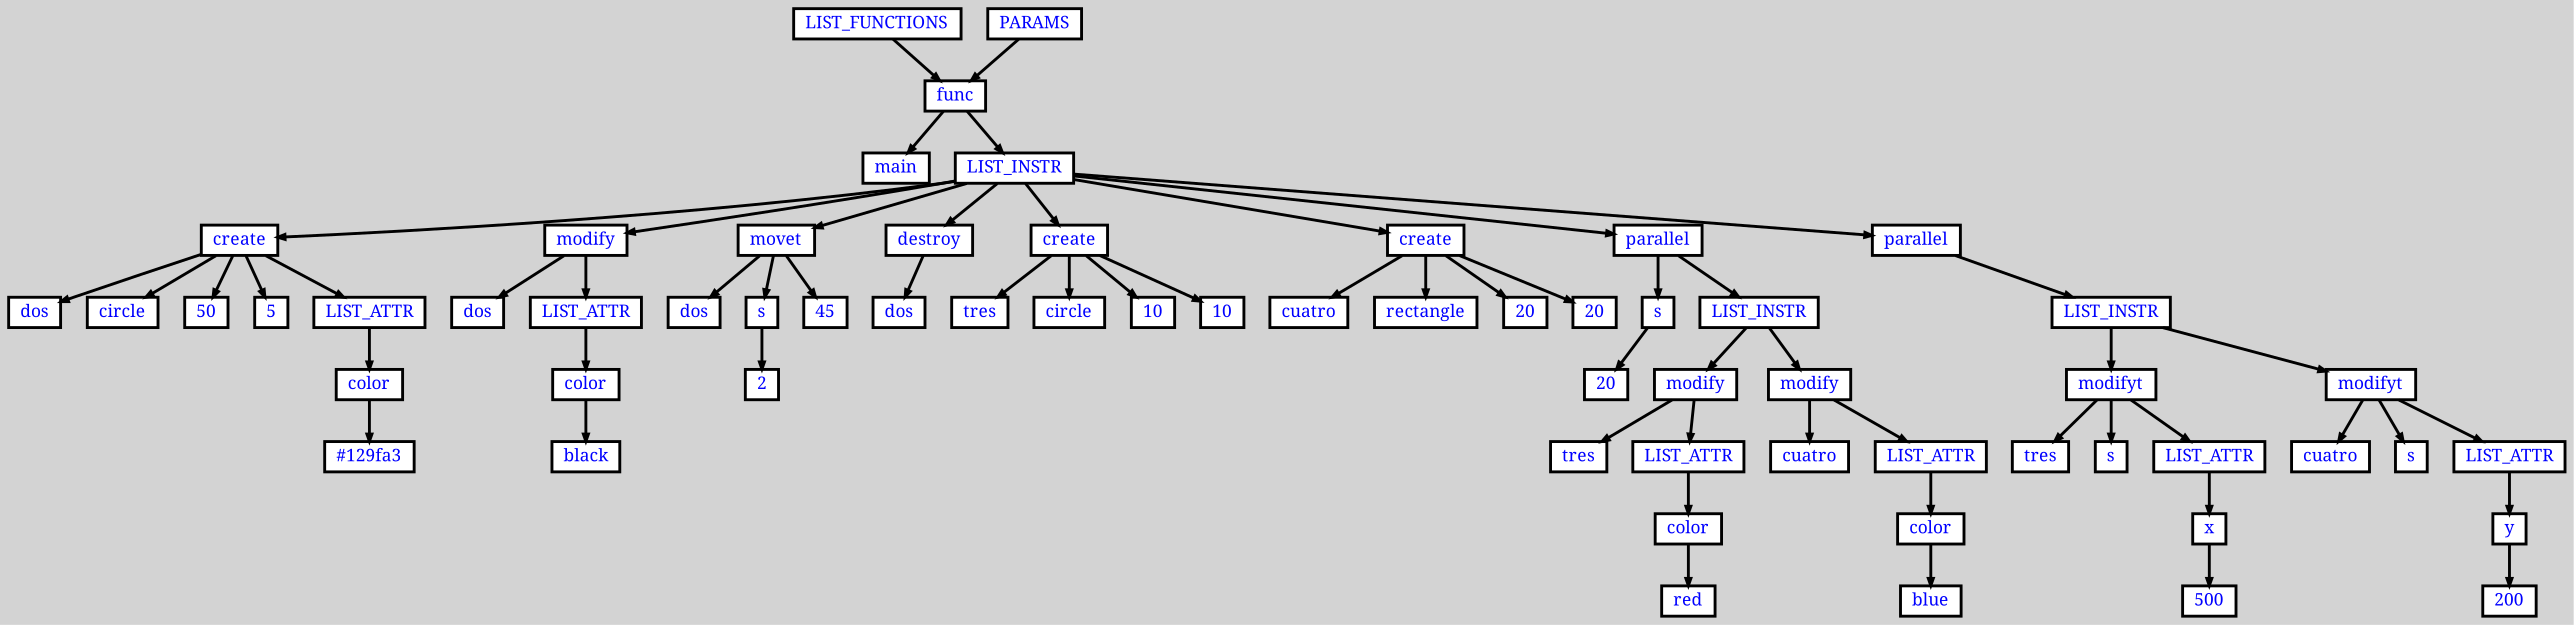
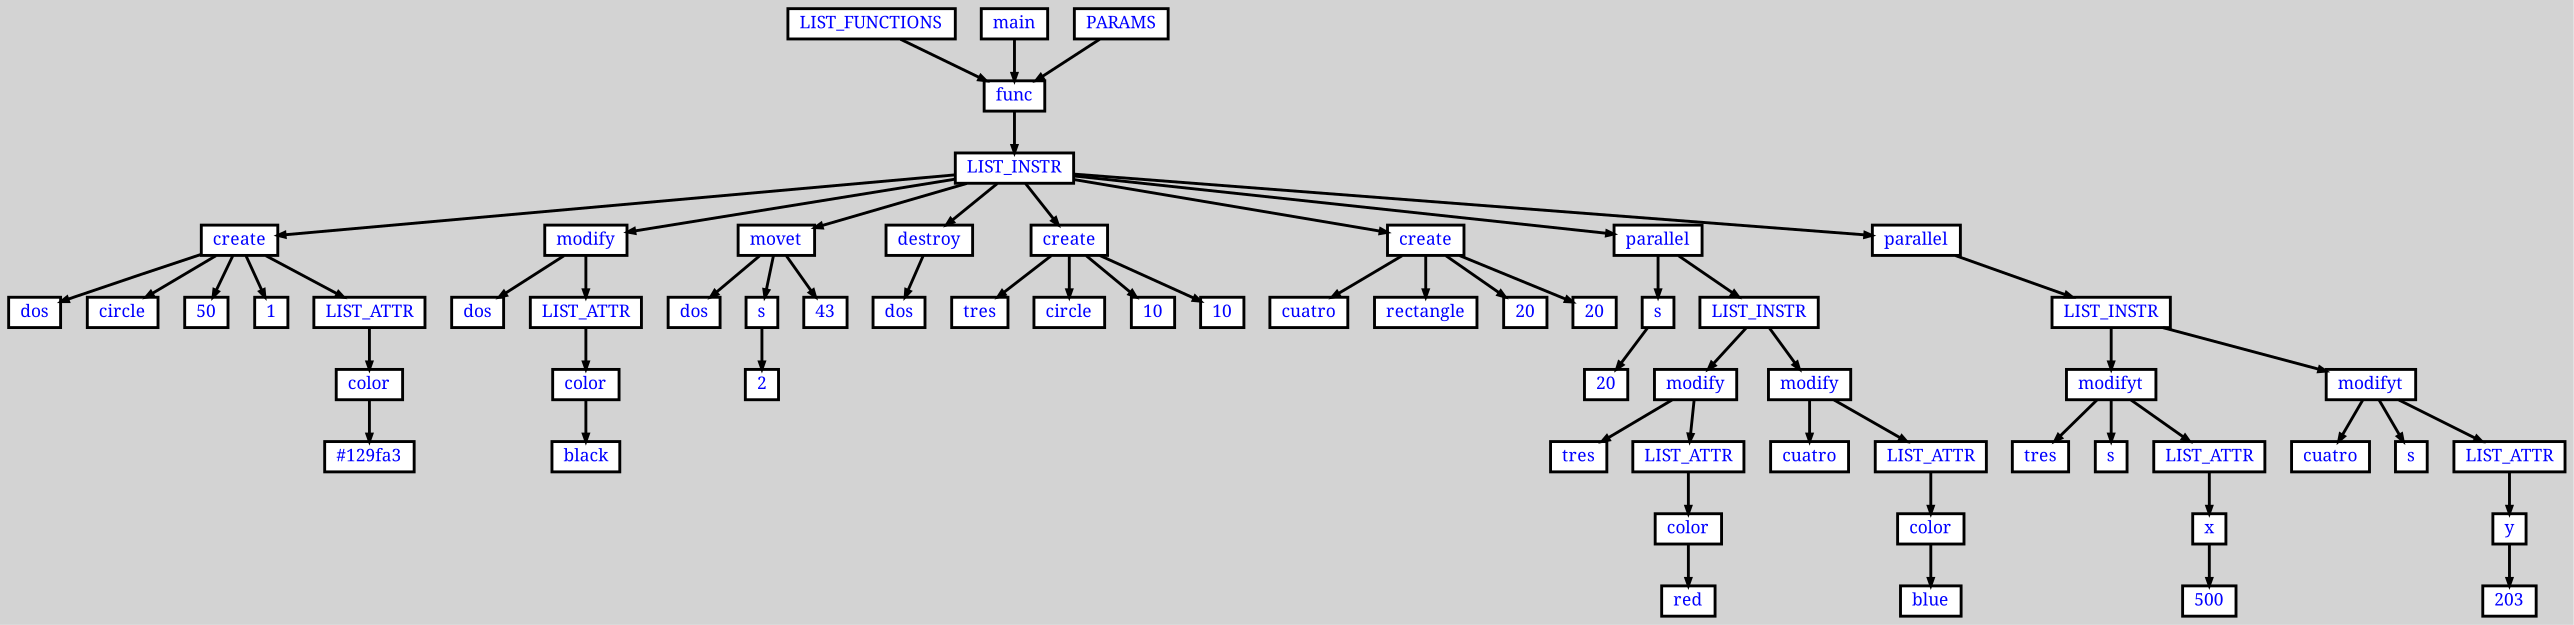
edge "func" -> "main": reversed
node "5": label "5" -> "1"
node "45": label "45" -> "43"
node "200": label "200" -> "203"
